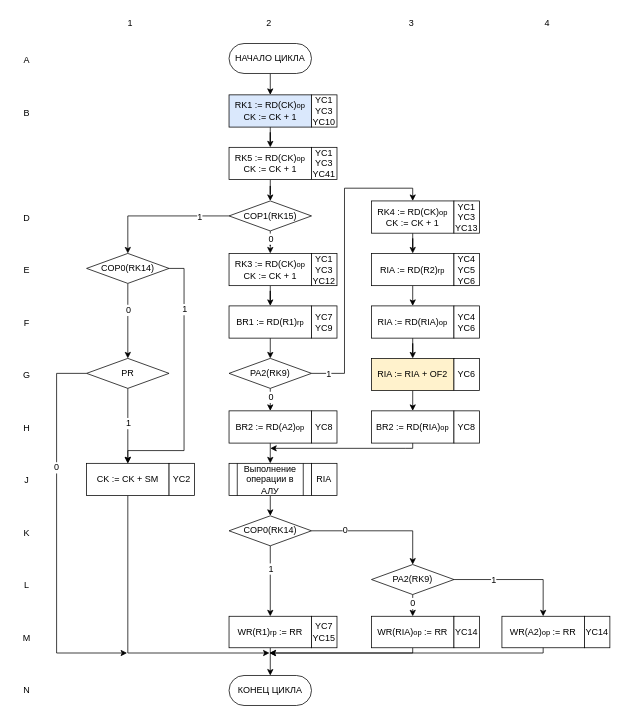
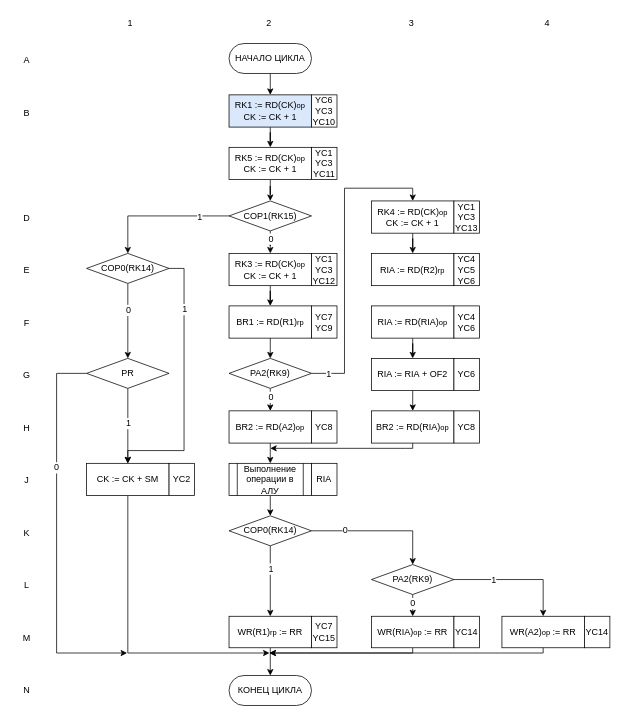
node "YC1 YC3 YC10": label "YC1 YC3 YC10" -> "YC6 YC3 YC10"
node "YC1 YC3 YC41": label "YC1 YC3 YC41" -> "YC1 YC3 YC11"
edge "RIA := RD(R2)rp" -> "RIA := RD(RIA)op": removed
node "RIA := RIA + OF2": fillcolor #fff2cc -> #ffffff
